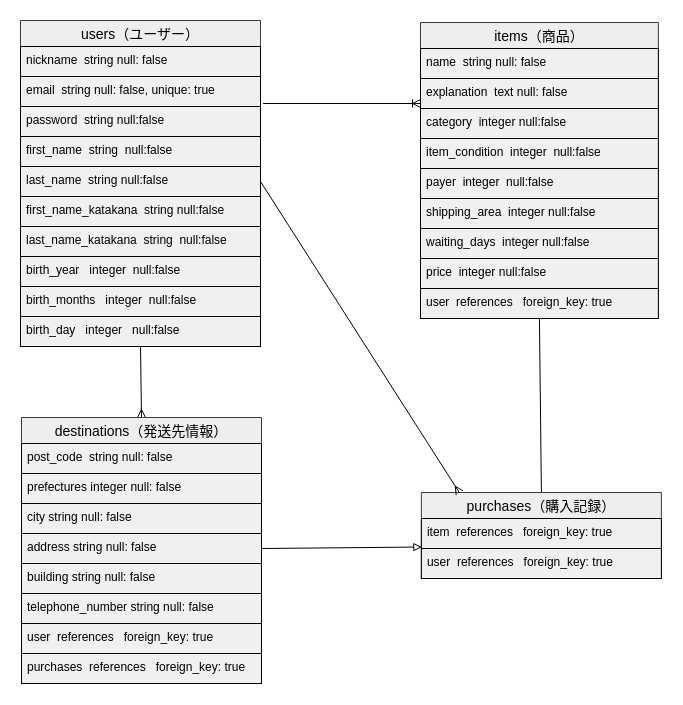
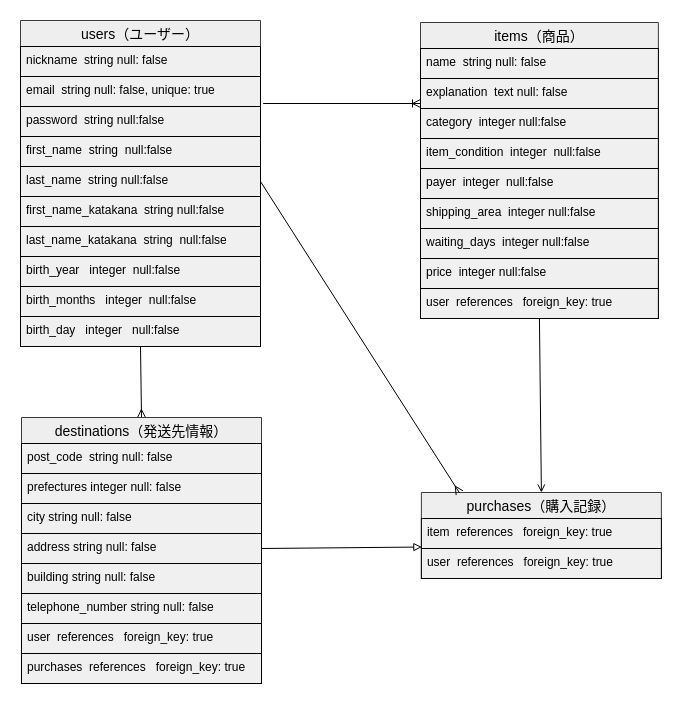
edge "items（商品）" -- "purchases（購入記録）": arrowhead none -> open
